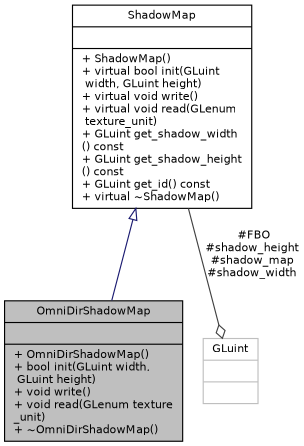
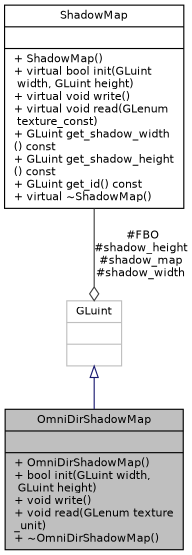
node "ShadowMap": text "texture_unit)" -> "texture_const)"
edge "OmniDirShadowMap" -> "ShadowMap": now "OmniDirShadowMap" -> "GLuint"
